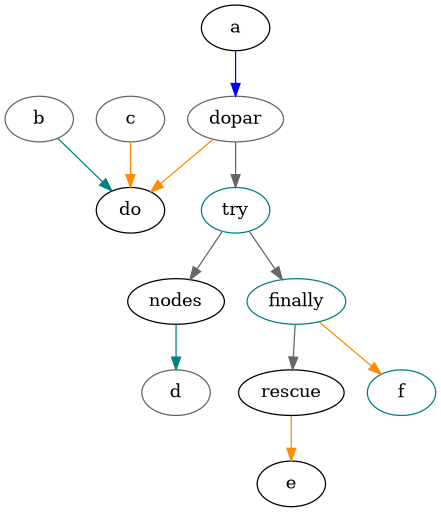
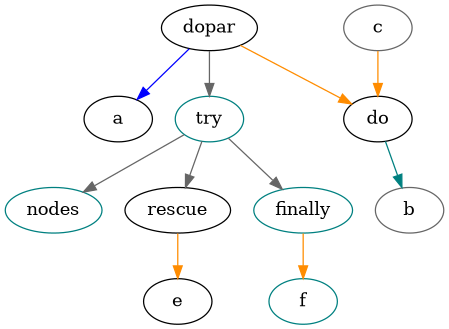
edge "a" -> "dopar": reversed
node "dopar": color gray40 -> black
edge "b" -> "do": reversed
node "nodes": color black -> teal
edge "finally" -> "rescue": now "try" -> "rescue"
node "d": removed
